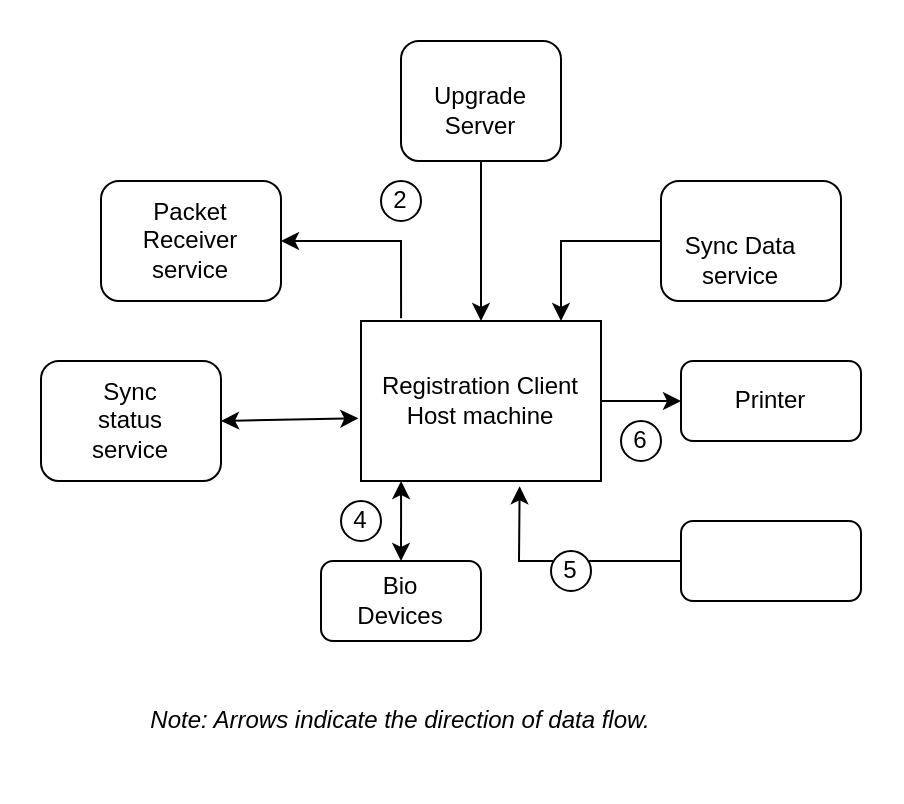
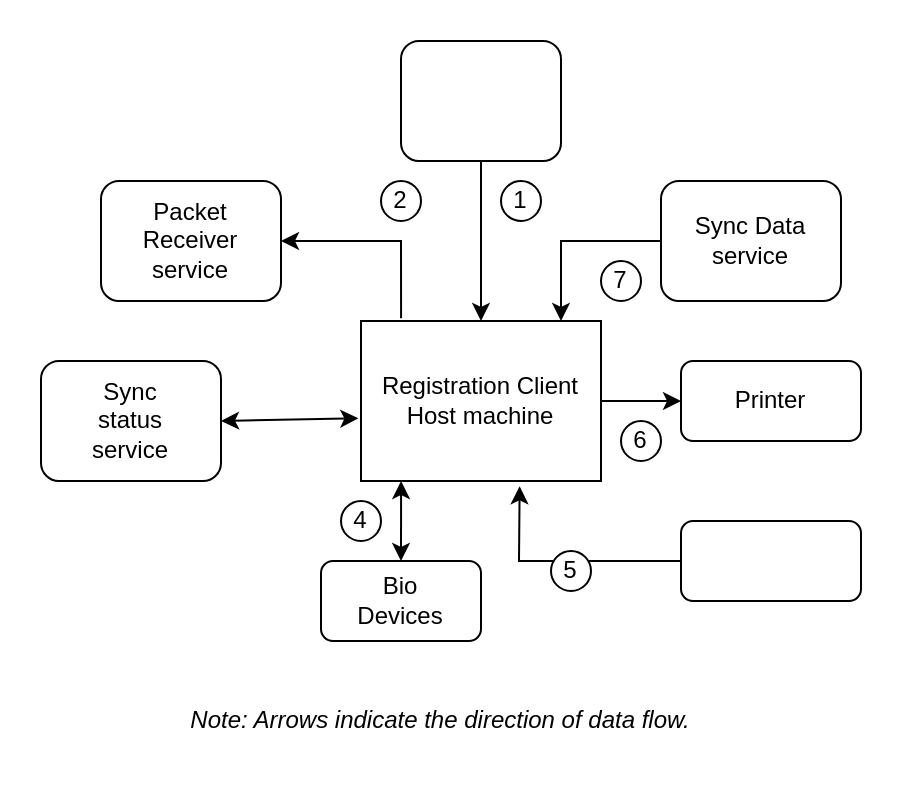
node "Upgrade Server": removed
node "1": added
node "Sync Data service": moved (741, 261) -> (751, 241)
node "7": added
node "Note: Arrows indicate the direction of data flow.": moved (401, 721) -> (441, 721)
